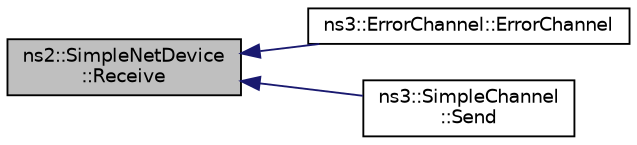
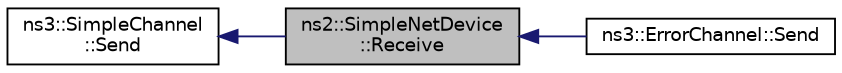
node "ns3::ErrorChannel::ErrorChannel": label "ns3::ErrorChannel::ErrorChannel" -> "ns3::ErrorChannel::Send"
edge "ns3::SimpleChannel ::Send" -> "ns2::SimpleNetDevice ::Receive": reversed
